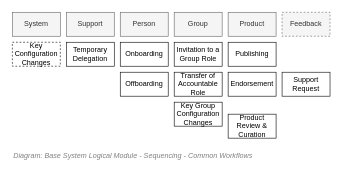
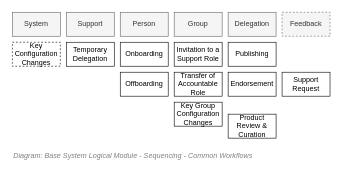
node "Product": label "Product" -> "Delegation"
node "Invitation to a Group Role": label "Invitation to a Group Role" -> "Invitation to a Support Role"
